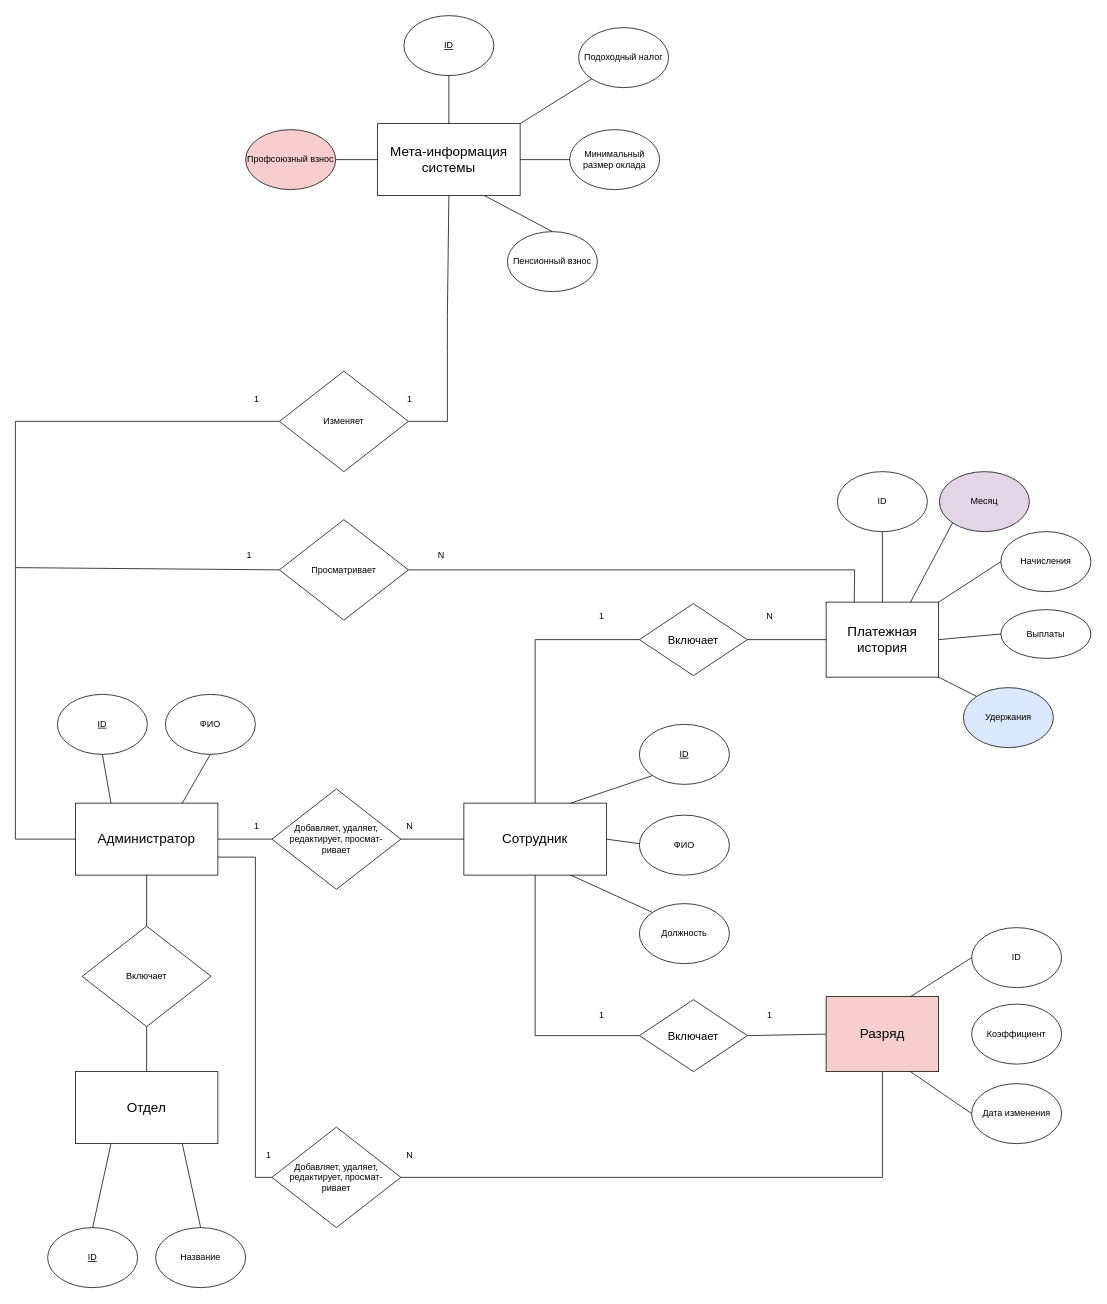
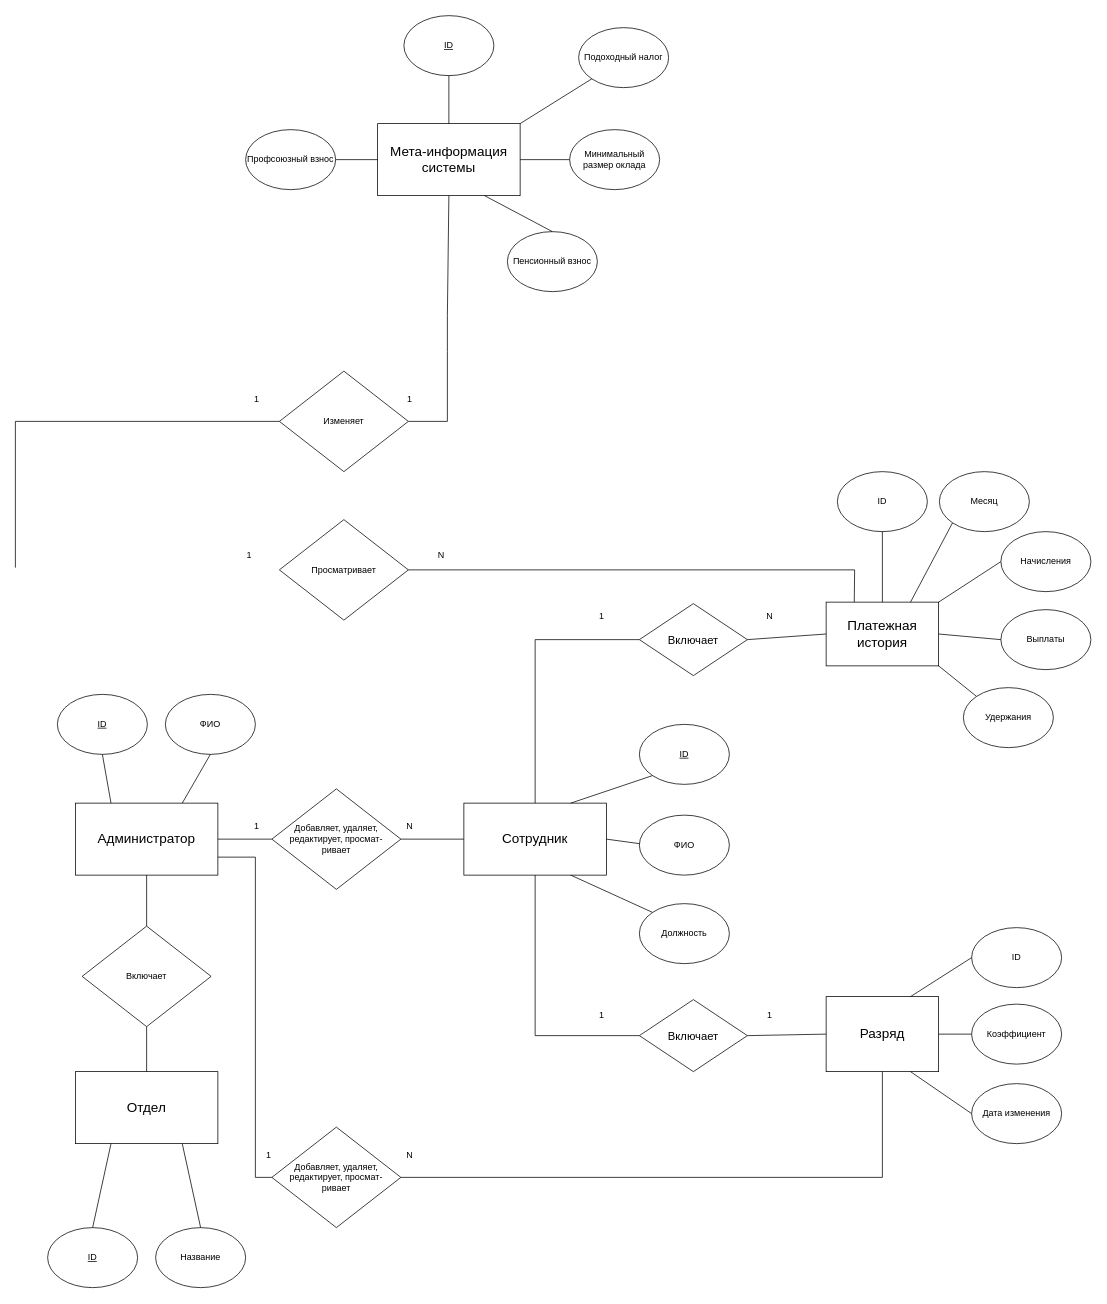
node "Профсоюзный взнос": fillcolor #f8cecc -> #ffffff
node "Месяц": fillcolor #e1d5e7 -> #ffffff
edge "Просматривает" -- "Администратор": removed
node "Выплаты": size 90x49 -> 90x60
node "Платежная история": size 113x75 -> 113x64
node "Удержания": fillcolor #dae8fc -> #ffffff
node "Разряд": fillcolor #f8cecc -> #ffffff
edge "Разряд" -- "Коэффициент": added
